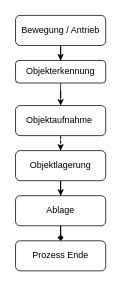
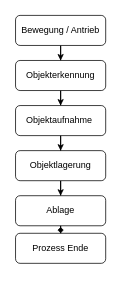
node "Objekterkennung": size 90x23 -> 90x30
edge "Objektaufnahme" -> "Objektlagerung": style dashed -> solid
node "Prozess Ende": moved (60, 255) -> (60, 248)
